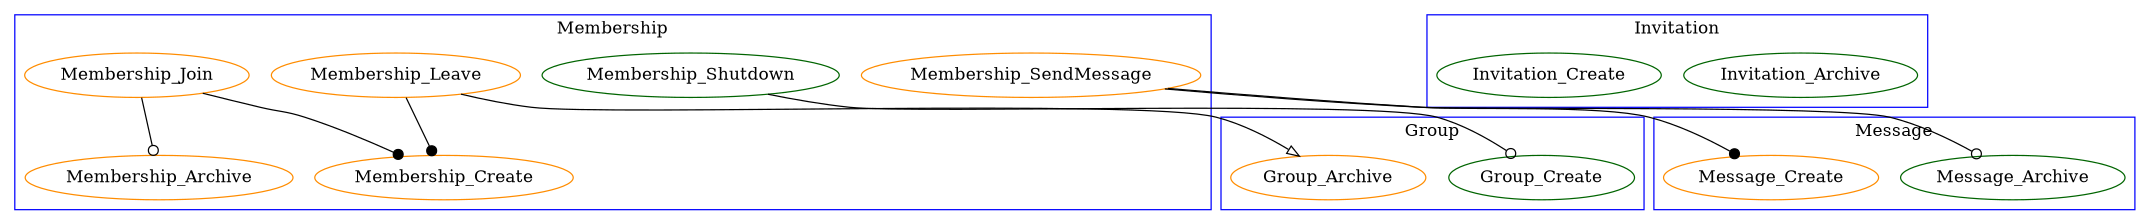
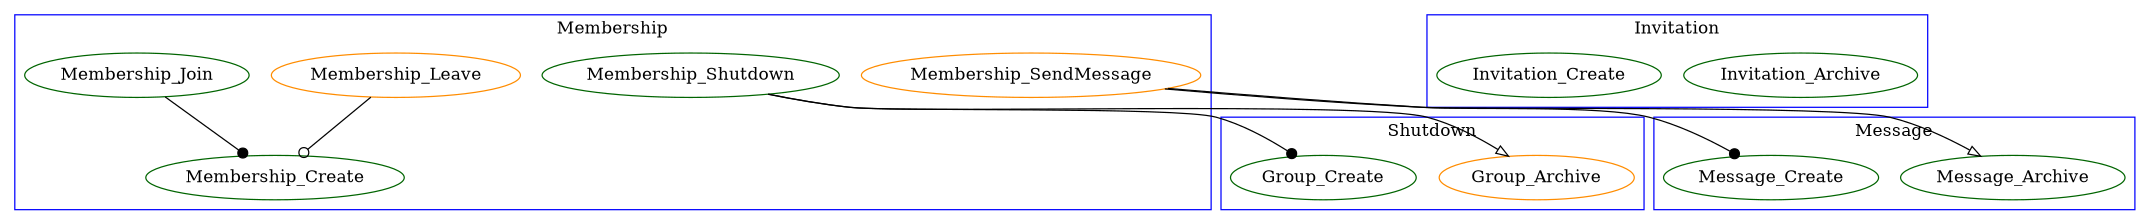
node "Membership_Join": color darkorange -> darkgreen
edge "Membership_Shutdown" -> "Group_Create": arrowhead odot -> dot
edge "Membership_SendMessage" -> "Message_Archive": arrowhead odot -> onormal
edge "Membership_Leave" -> "Group_Archive": now "Membership_Shutdown" -> "Group_Archive"
edge "Membership_Leave" -> "Membership_Create": arrowhead dot -> odot
cluster "Group": label "Group" -> "Shutdown"
node "Membership_Archive": removed
node "Membership_Create": color darkorange -> darkgreen
node "Message_Create": color darkorange -> darkgreen
